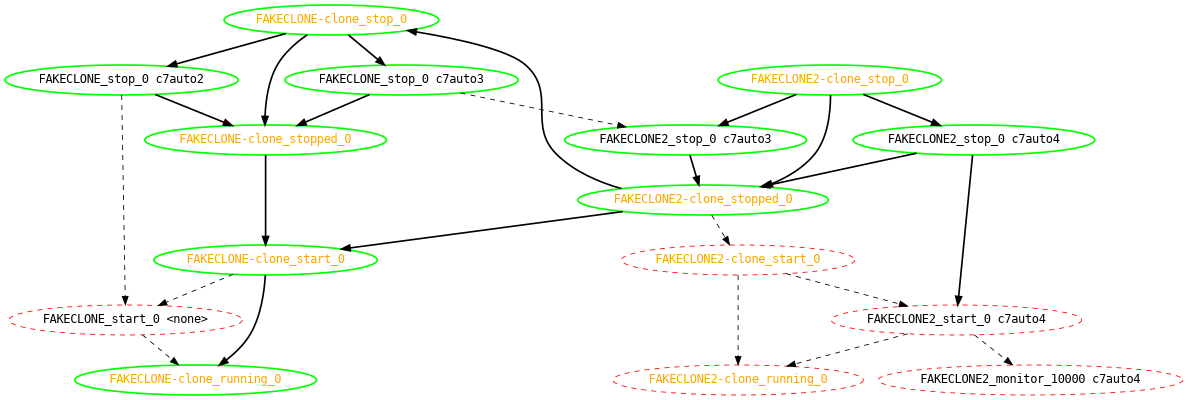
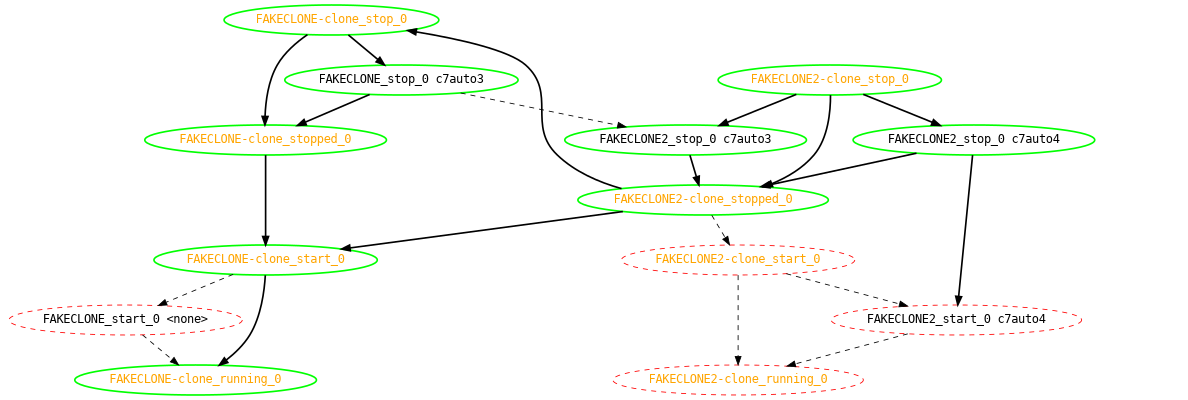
node "FAKECLONE_stop_0 c7auto2": removed
node "FAKECLONE2_monitor_10000 c7auto4": removed
